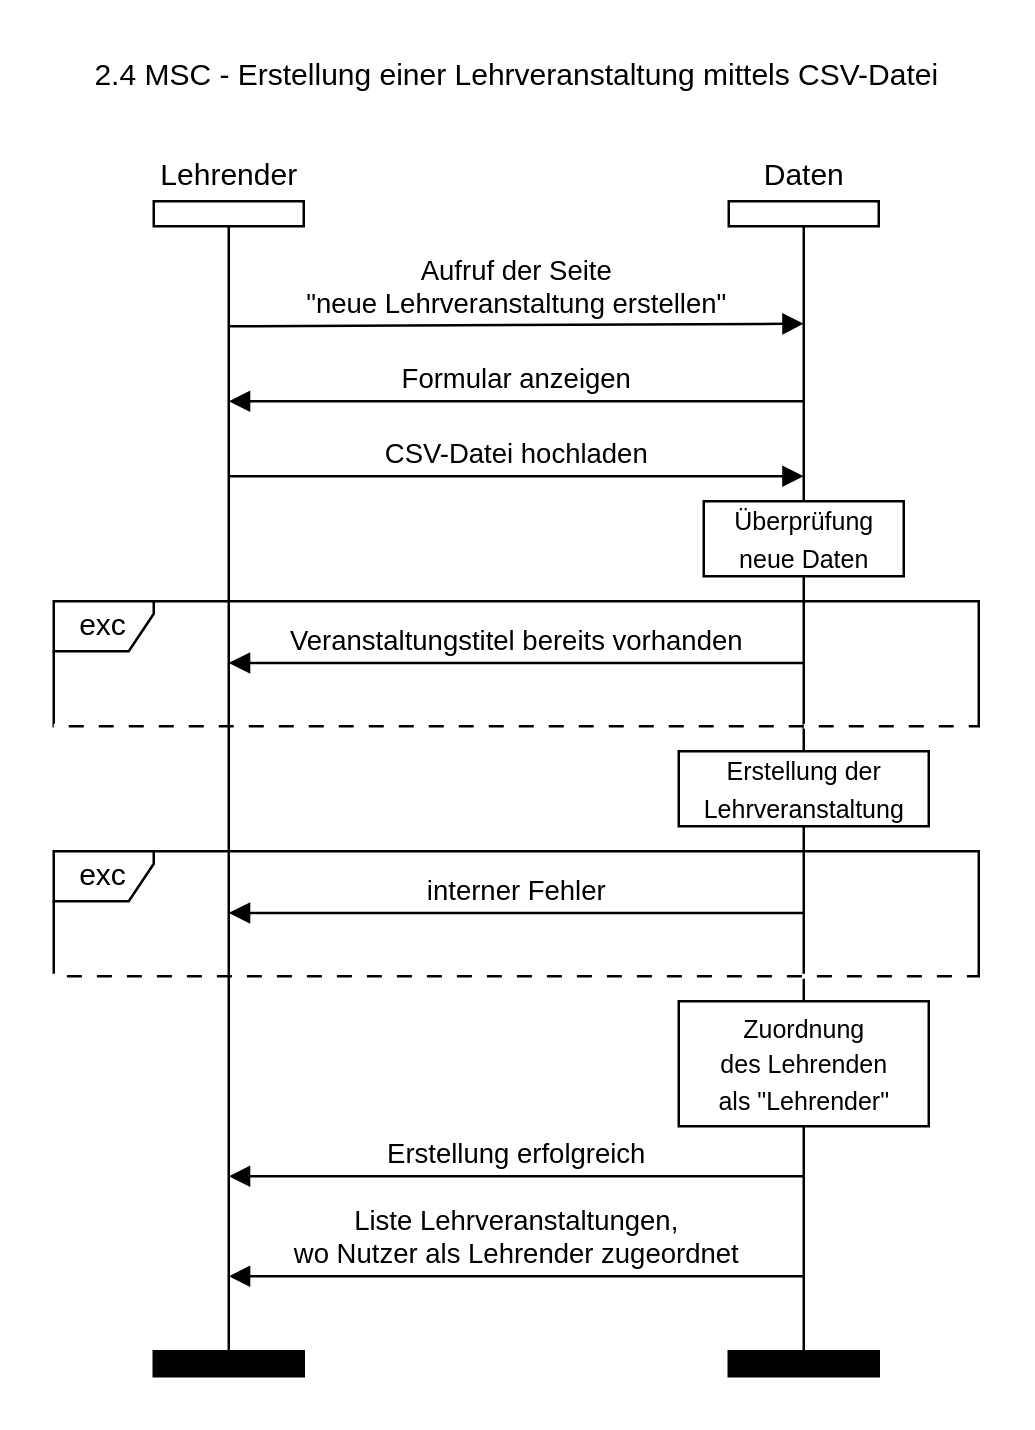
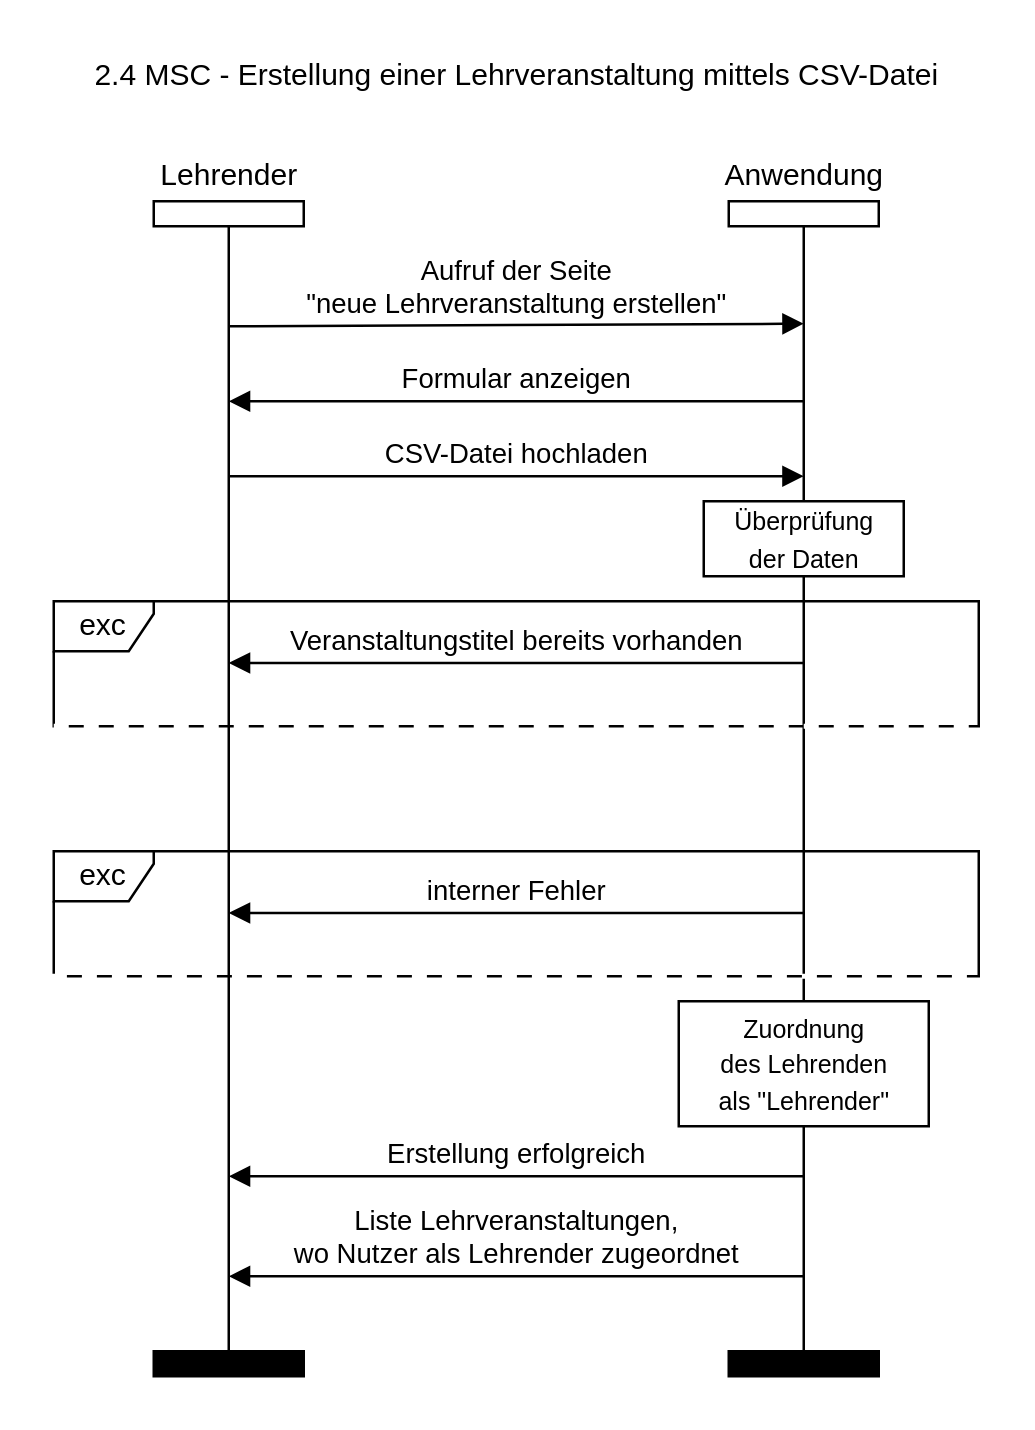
node "Daten": label "Daten" -> "Anwendung"
node "Überprüfung neue Daten": label "Überprüfung neue Daten" -> "Überprüfung der Daten"
node "Erstellung der Lehrveranstaltung": removed
